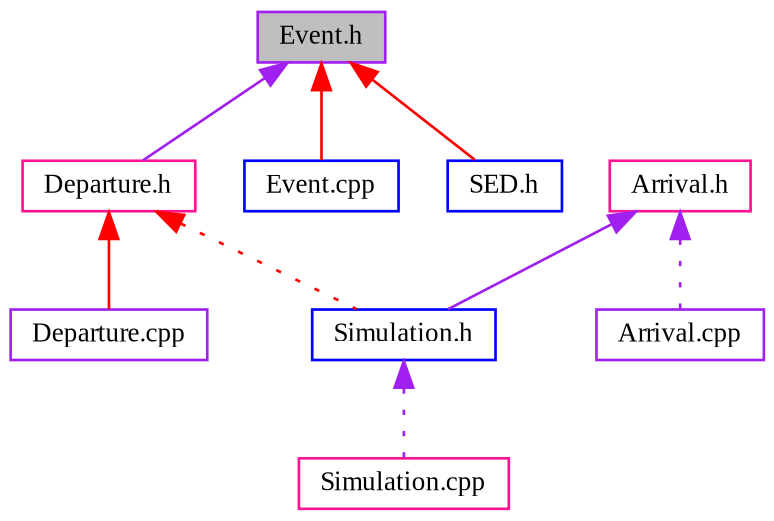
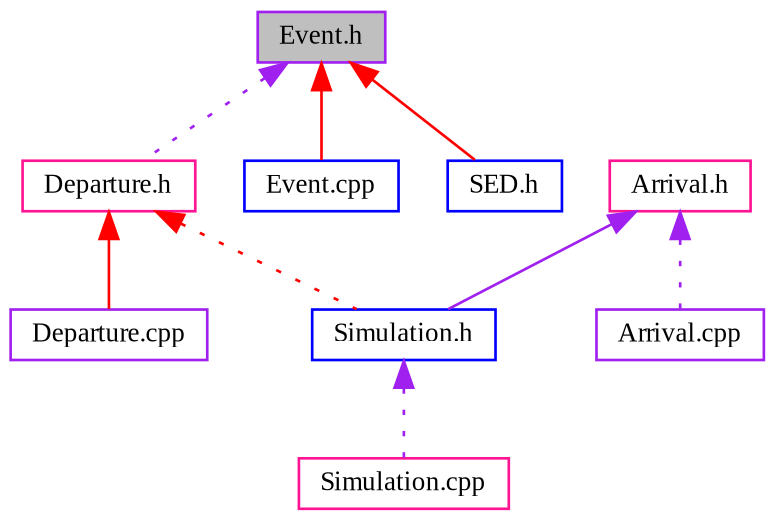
edge "Departure.h" -> "Event.h": style solid -> dotted
